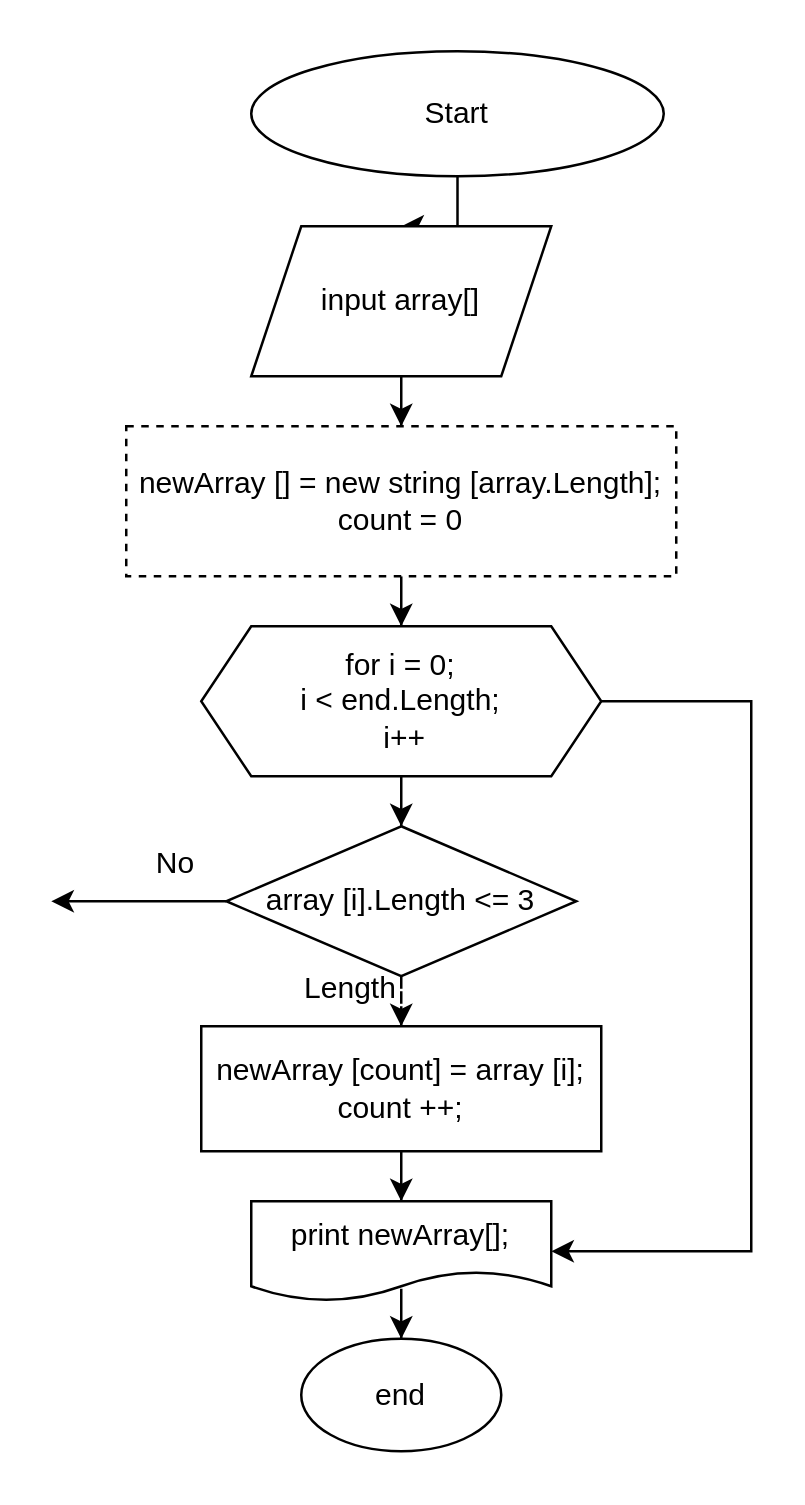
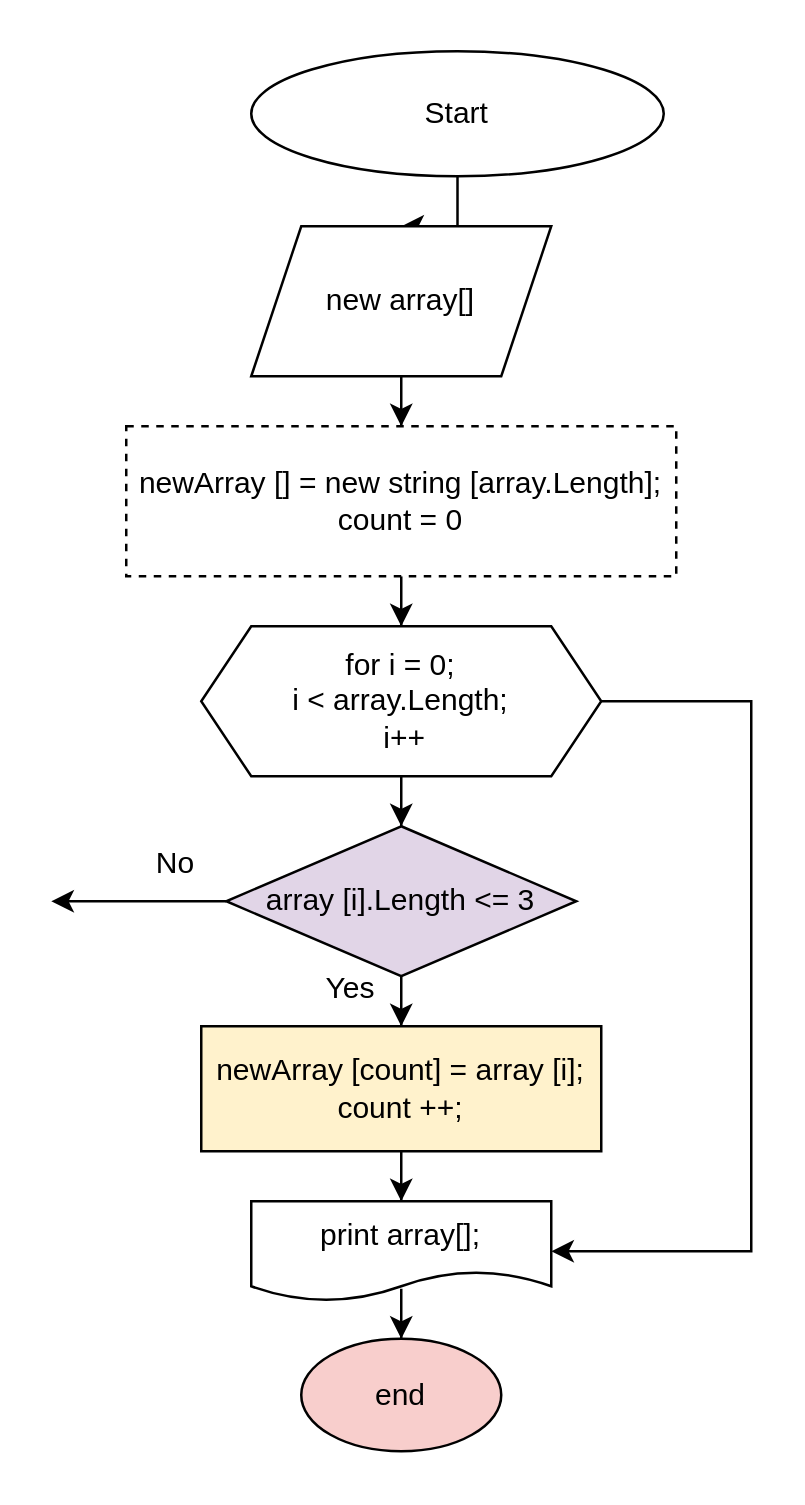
node "input array[]": label "input array[]" -> "new array[]"
node "for i = 0; i < end.Length; i++": label "for i = 0; i < end.Length; i++" -> "for i = 0; i < array.Length; i++"
node "array [i].Length <= 3": fillcolor #ffffff -> #e1d5e7
node "Length": label "Length" -> "Yes"
edge "array [i].Length <= 3" -> "newArray [count] = array [i]; count ++;": style dashed -> solid
node "newArray [count] = array [i]; count ++;": fillcolor #ffffff -> #fff2cc
node "print newArray[];": label "print newArray[];" -> "print array[];"
node "end": fillcolor #ffffff -> #f8cecc
